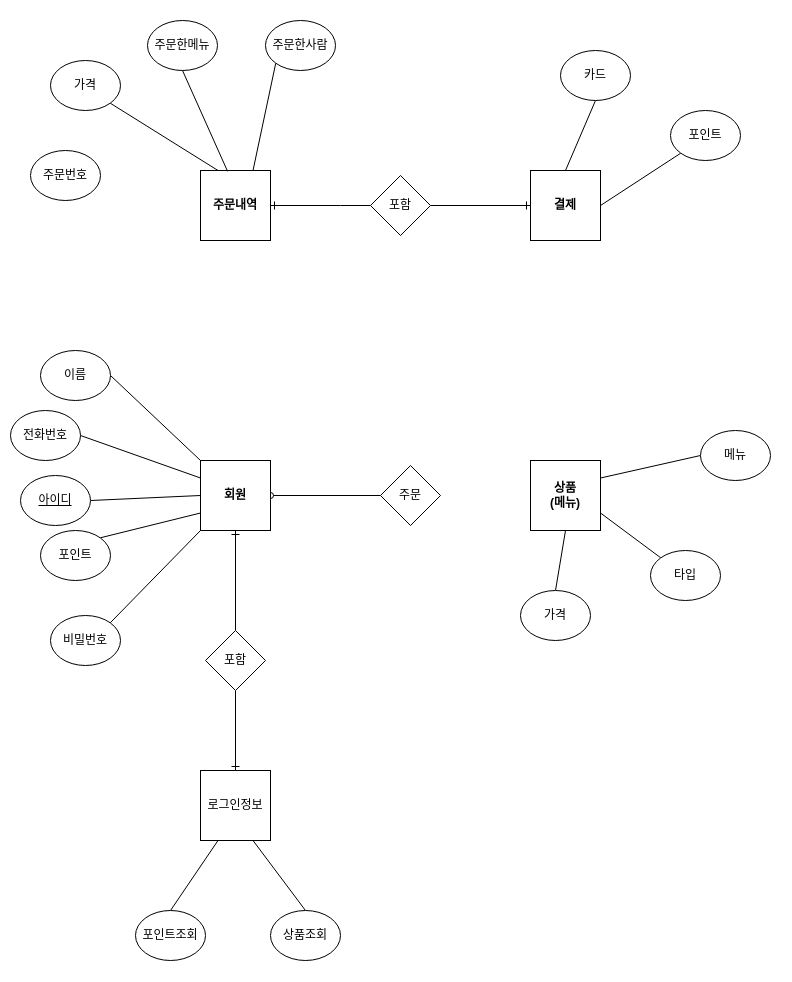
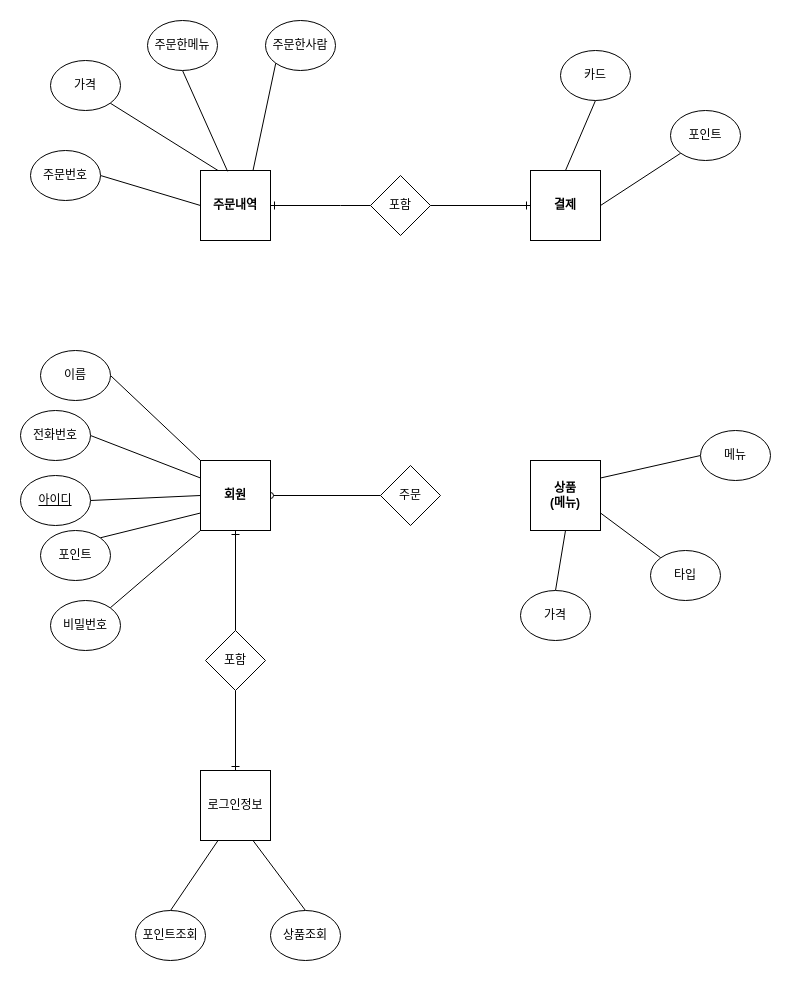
edge "주문번호" -- "주문내역": added
node "전화번호": moved (46, 436) -> (56, 436)
node "비밀번호": moved (86, 641) -> (86, 626)
